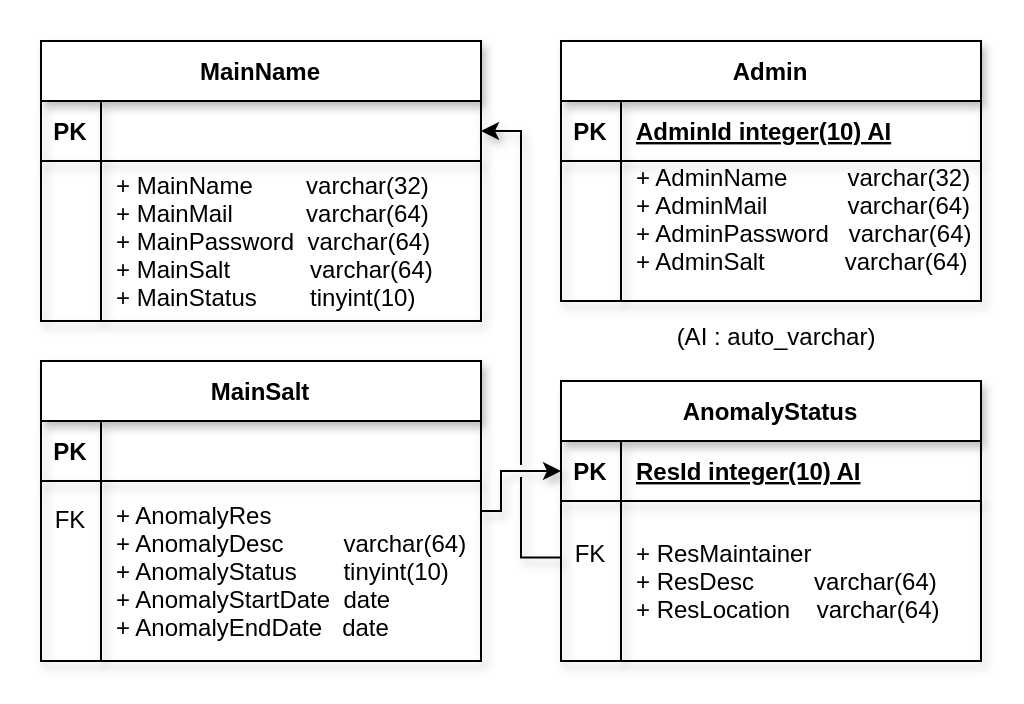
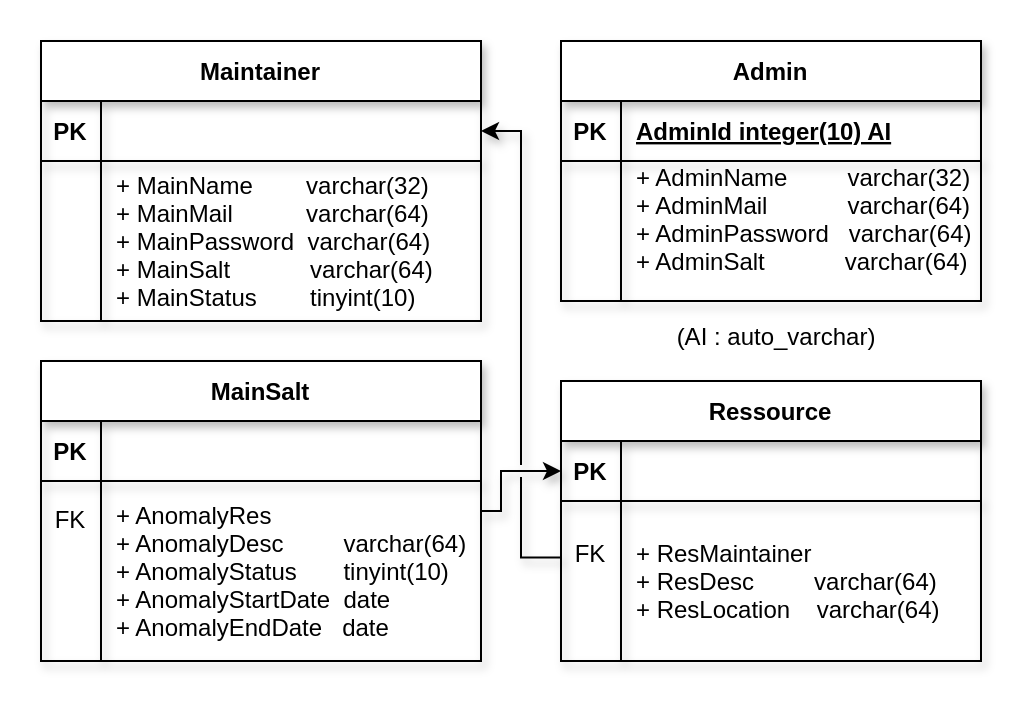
node "MainName": label "MainName" -> "Maintainer"
node "AnomalyStatus": label "AnomalyStatus" -> "Ressource"
node "ResId integer(10) AI": removed
